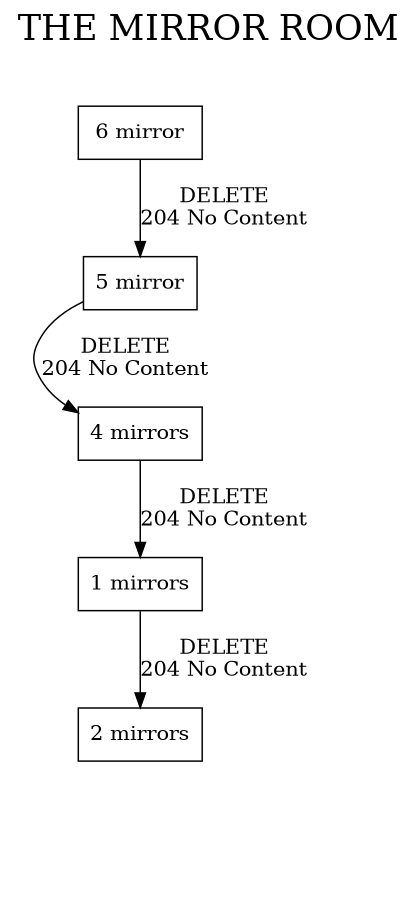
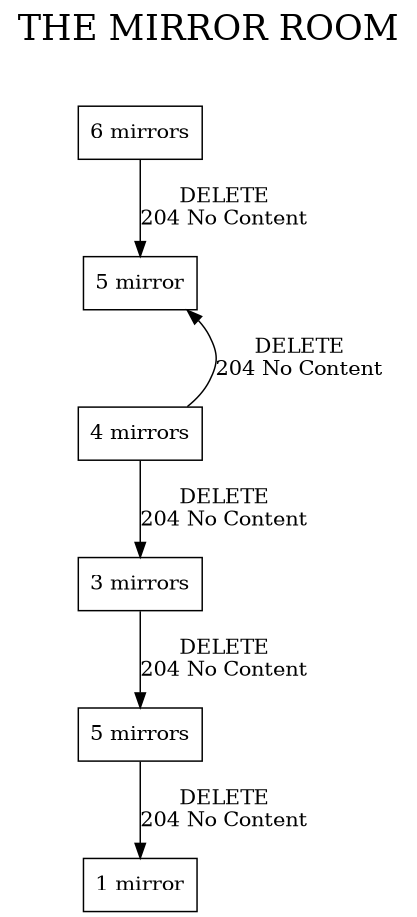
node "6 mirror": label "6 mirror" -> "6 mirrors"
edge "5 mirror" -> "4 mirrors": reversed
node "1 mirrors": label "1 mirrors" -> "3 mirrors"
node "2 mirrors": label "2 mirrors" -> "5 mirrors"
node "1 mirror": added
